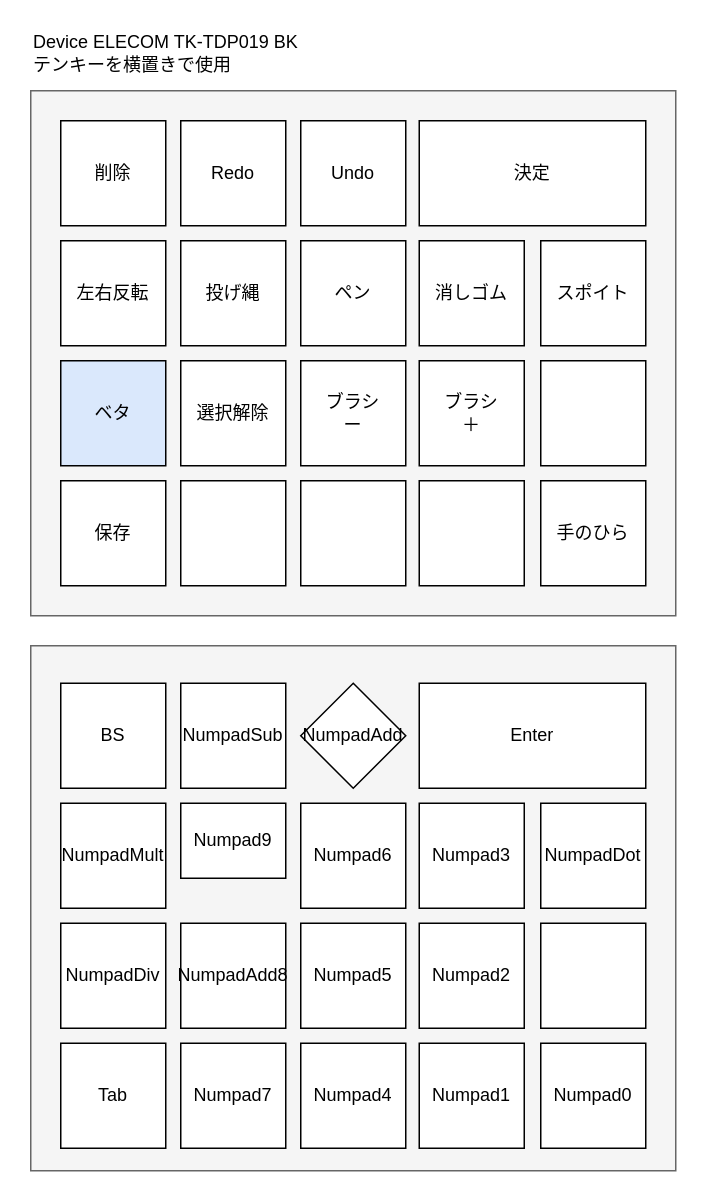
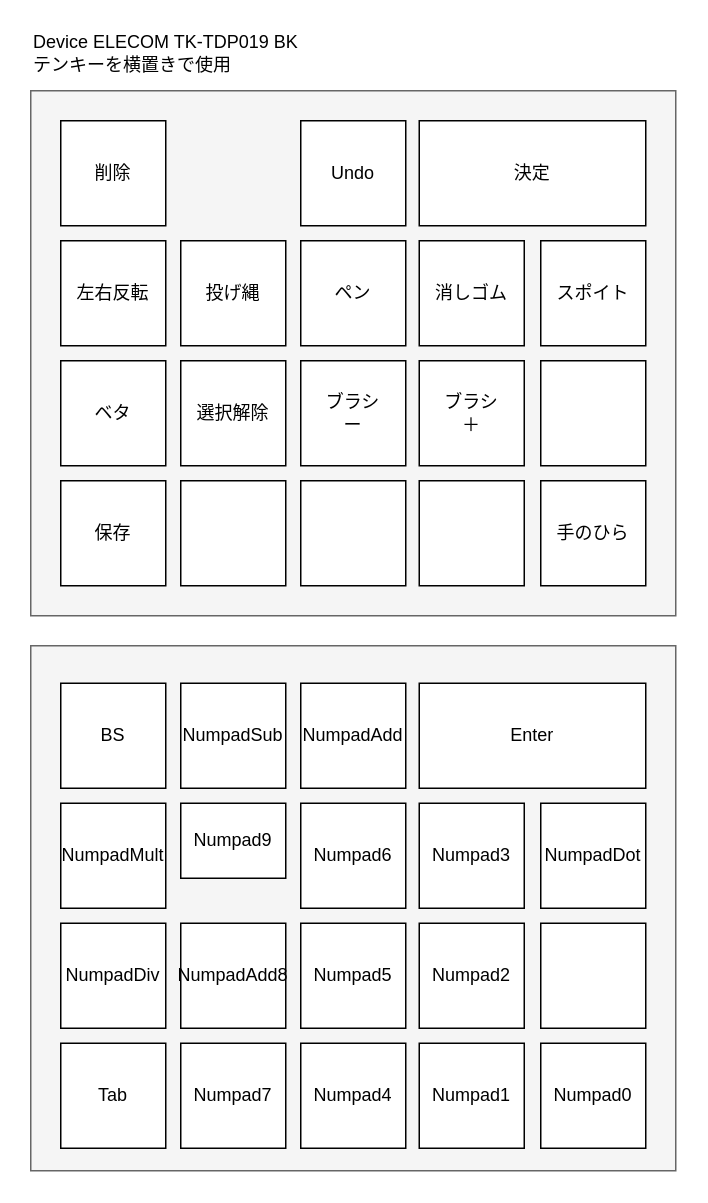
node "Redo": removed
node "ベタ": fillcolor #dae8fc -> #ffffff
node "NumpadAdd": shape diamond -> rectangle
